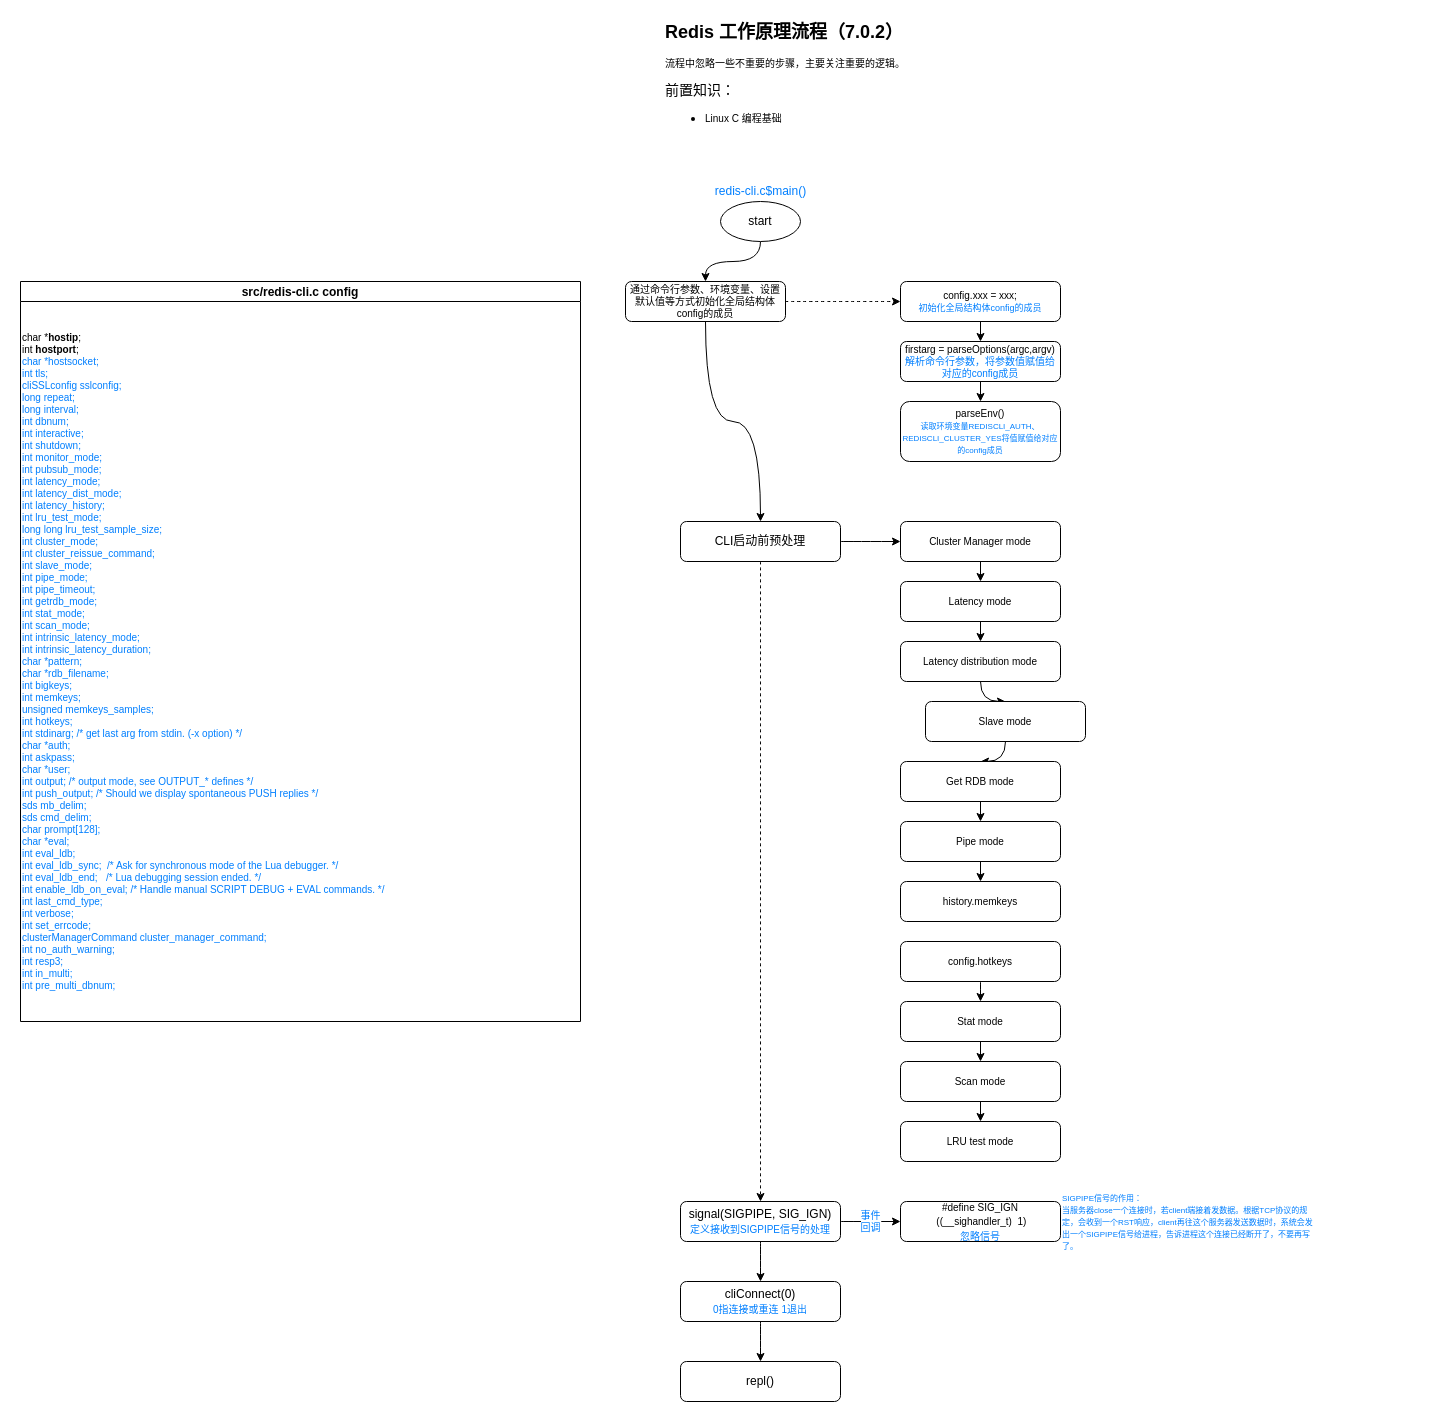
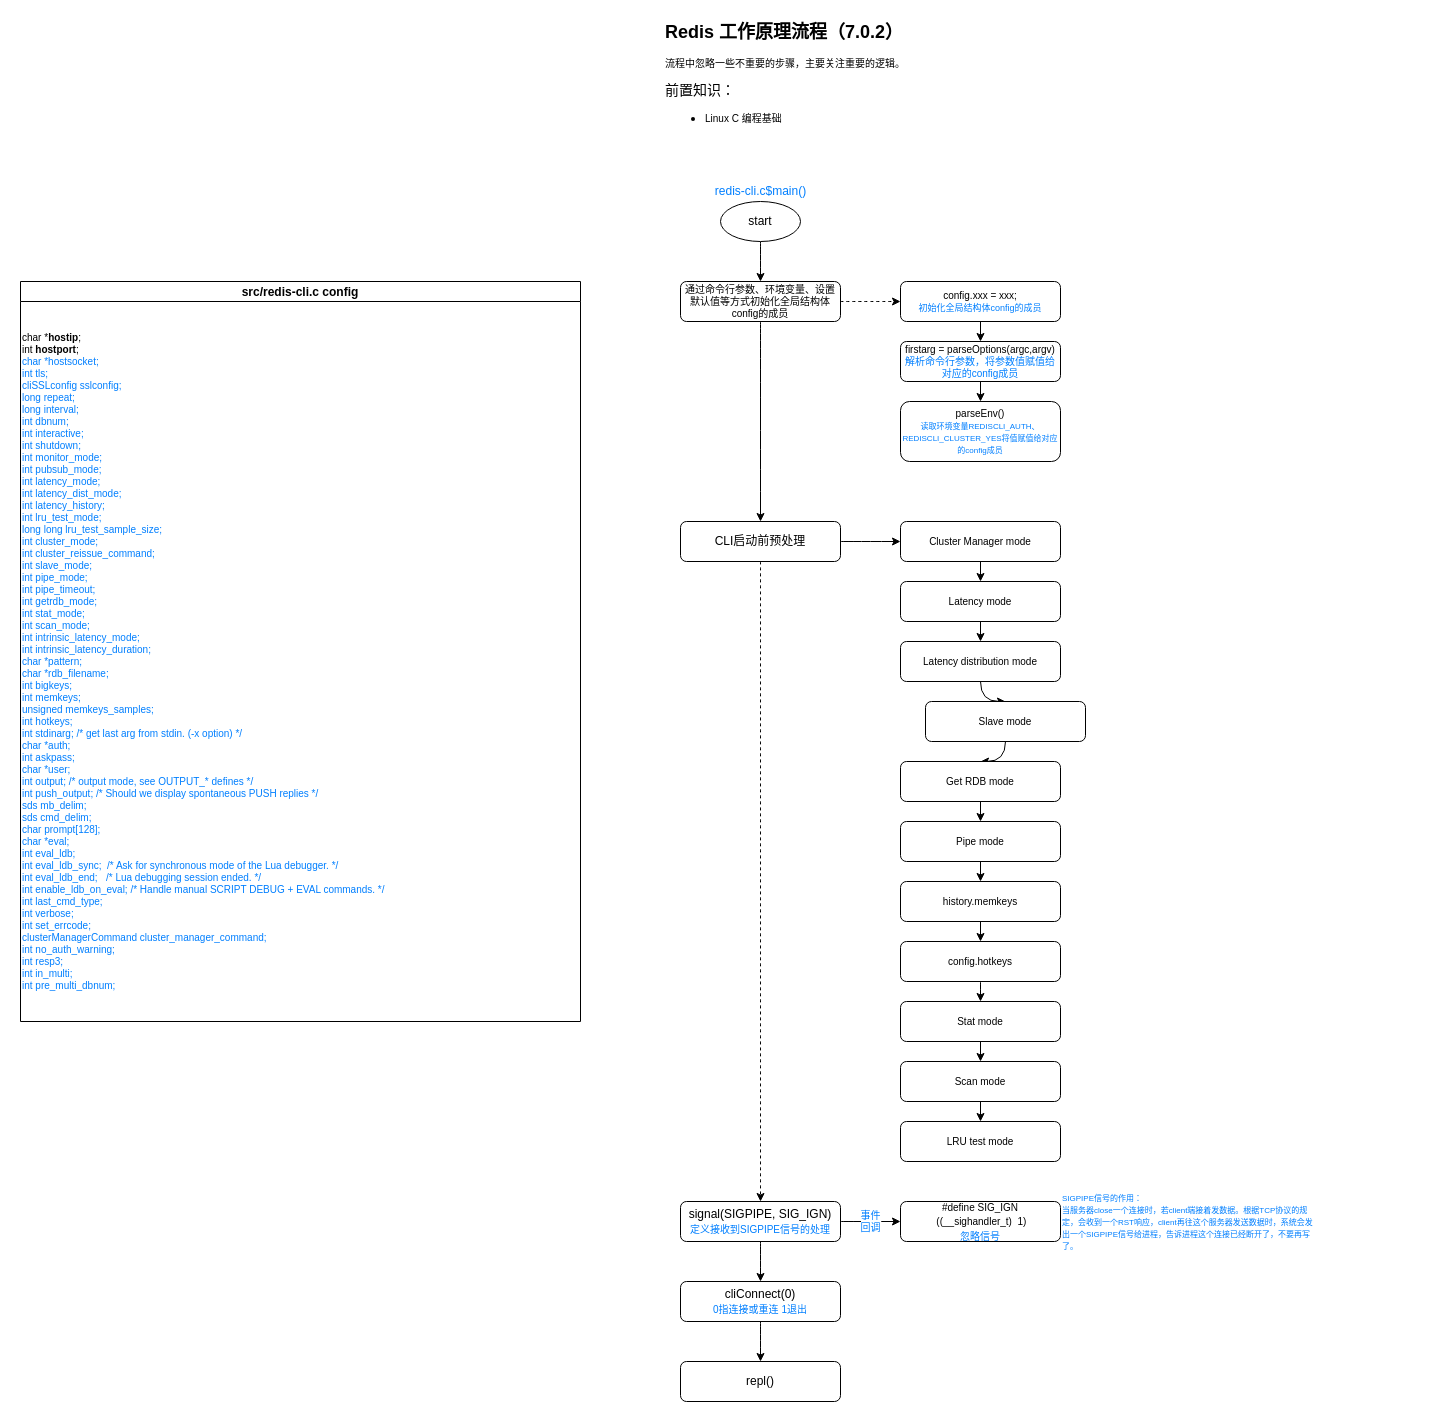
node "通过命令行参数、环境变量、设置默认值等方式初始化全局结构体config的成员": moved (706, 302) -> (761, 302)
edge "history.memkeys" -> "config.hotkeys": added
